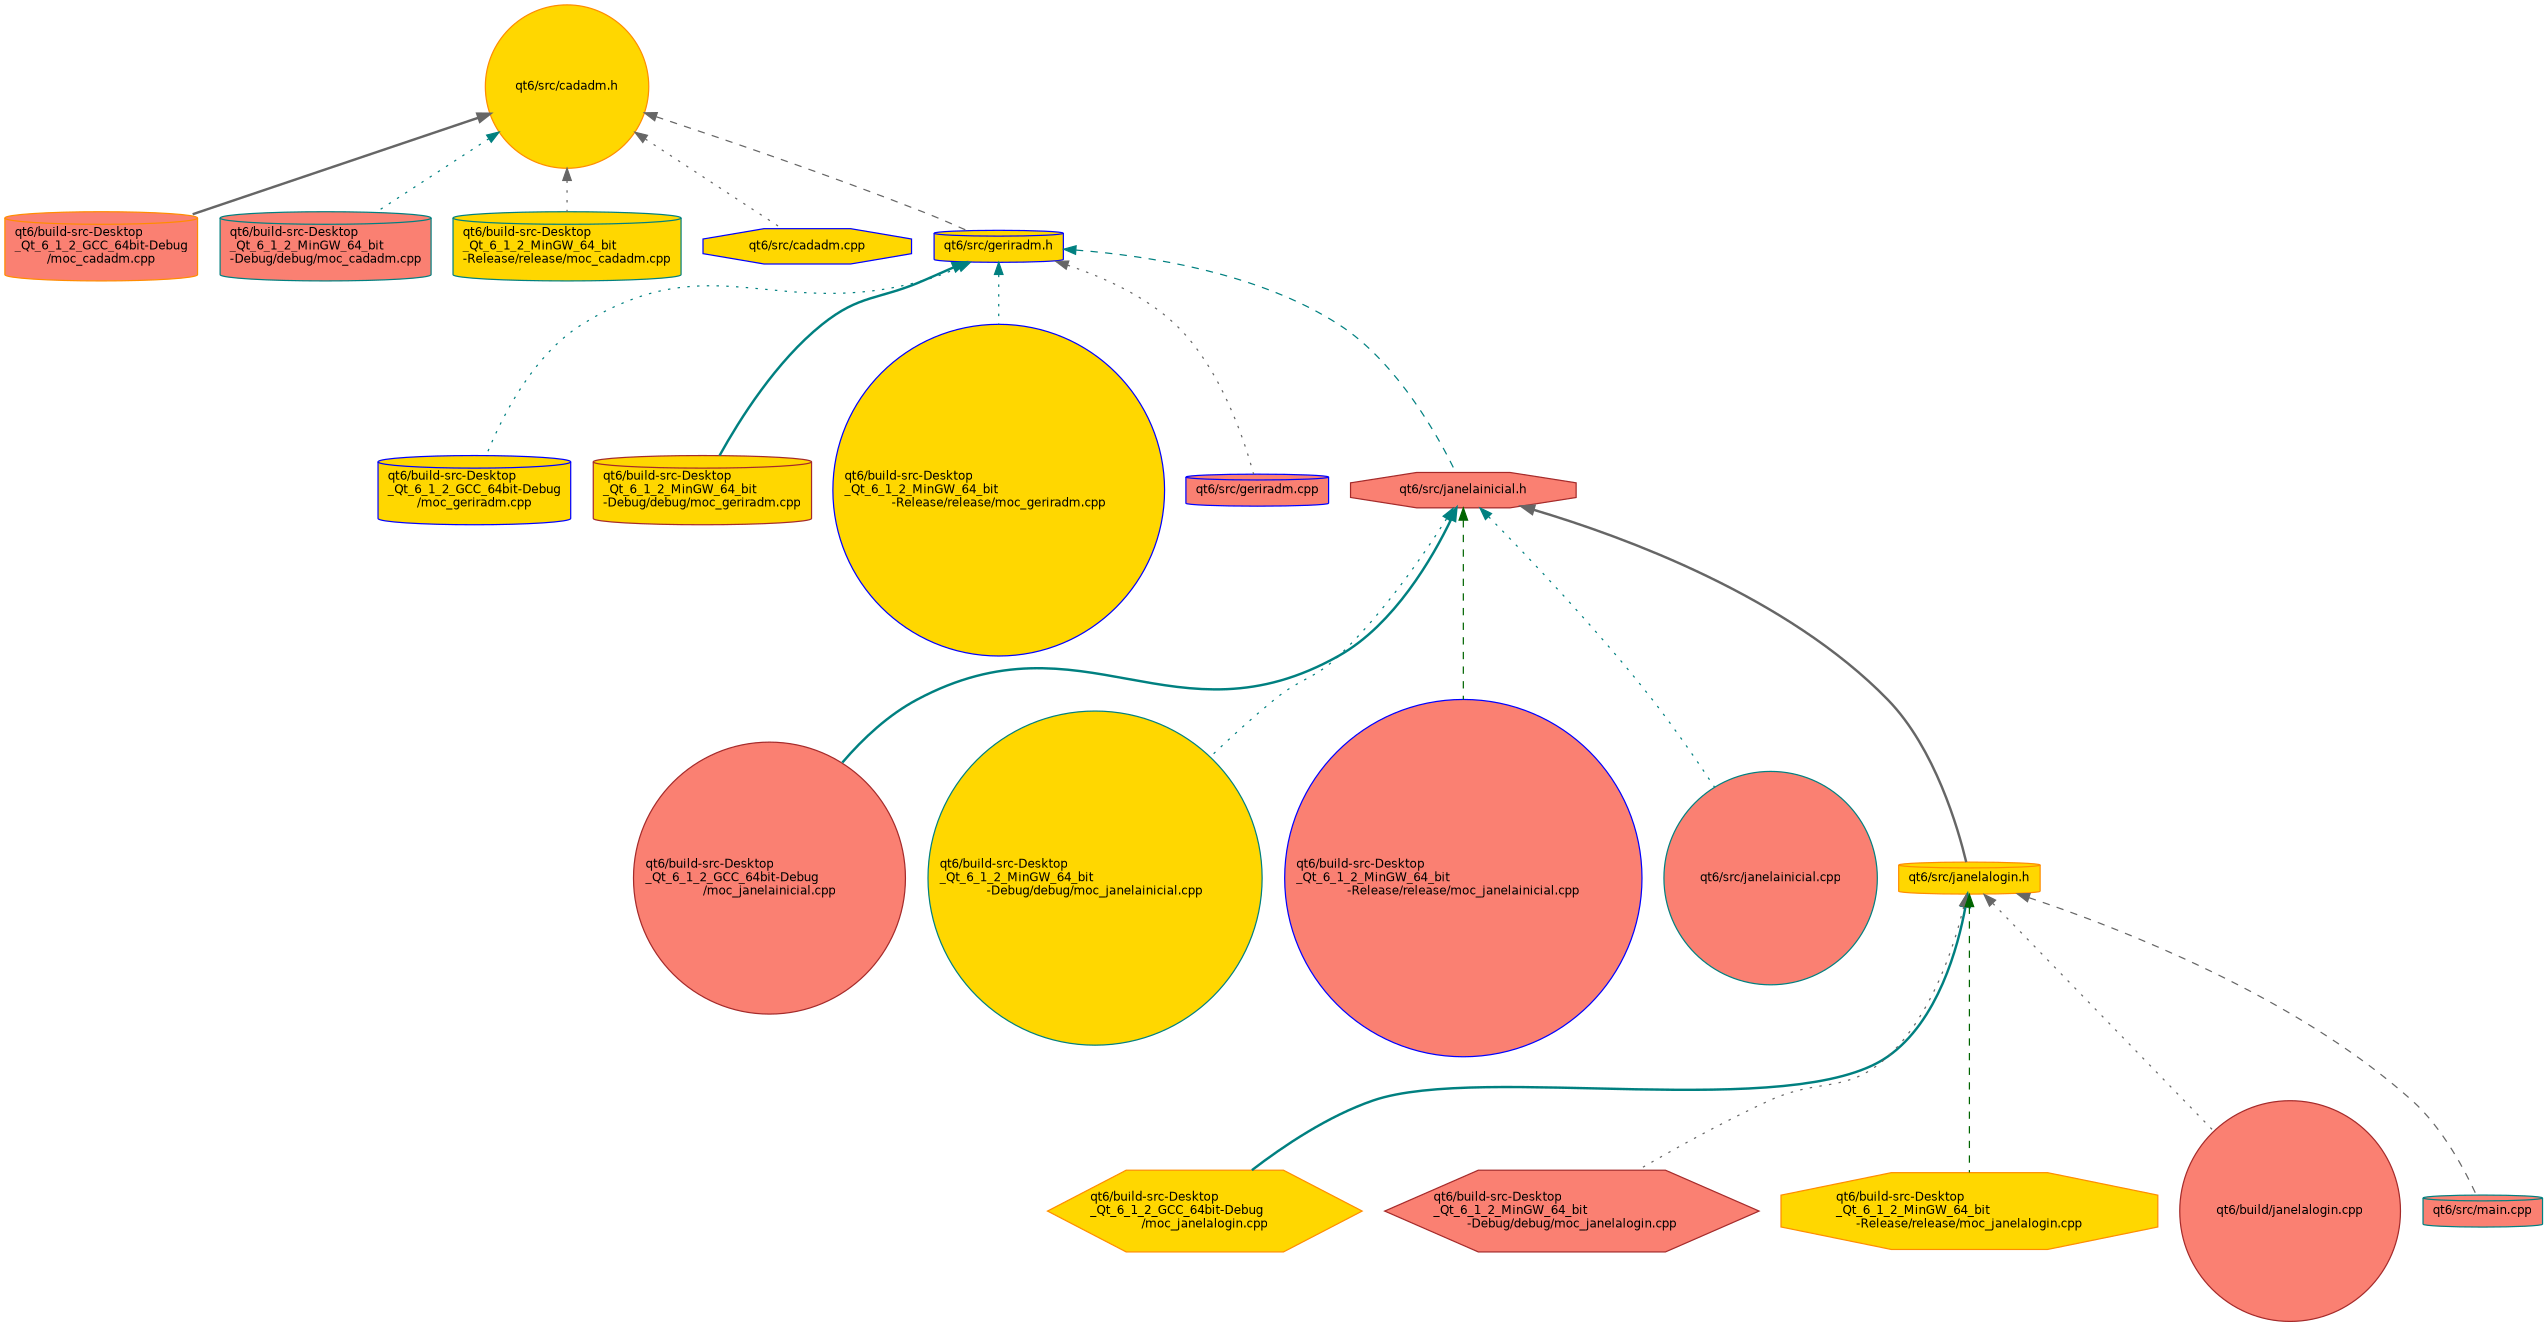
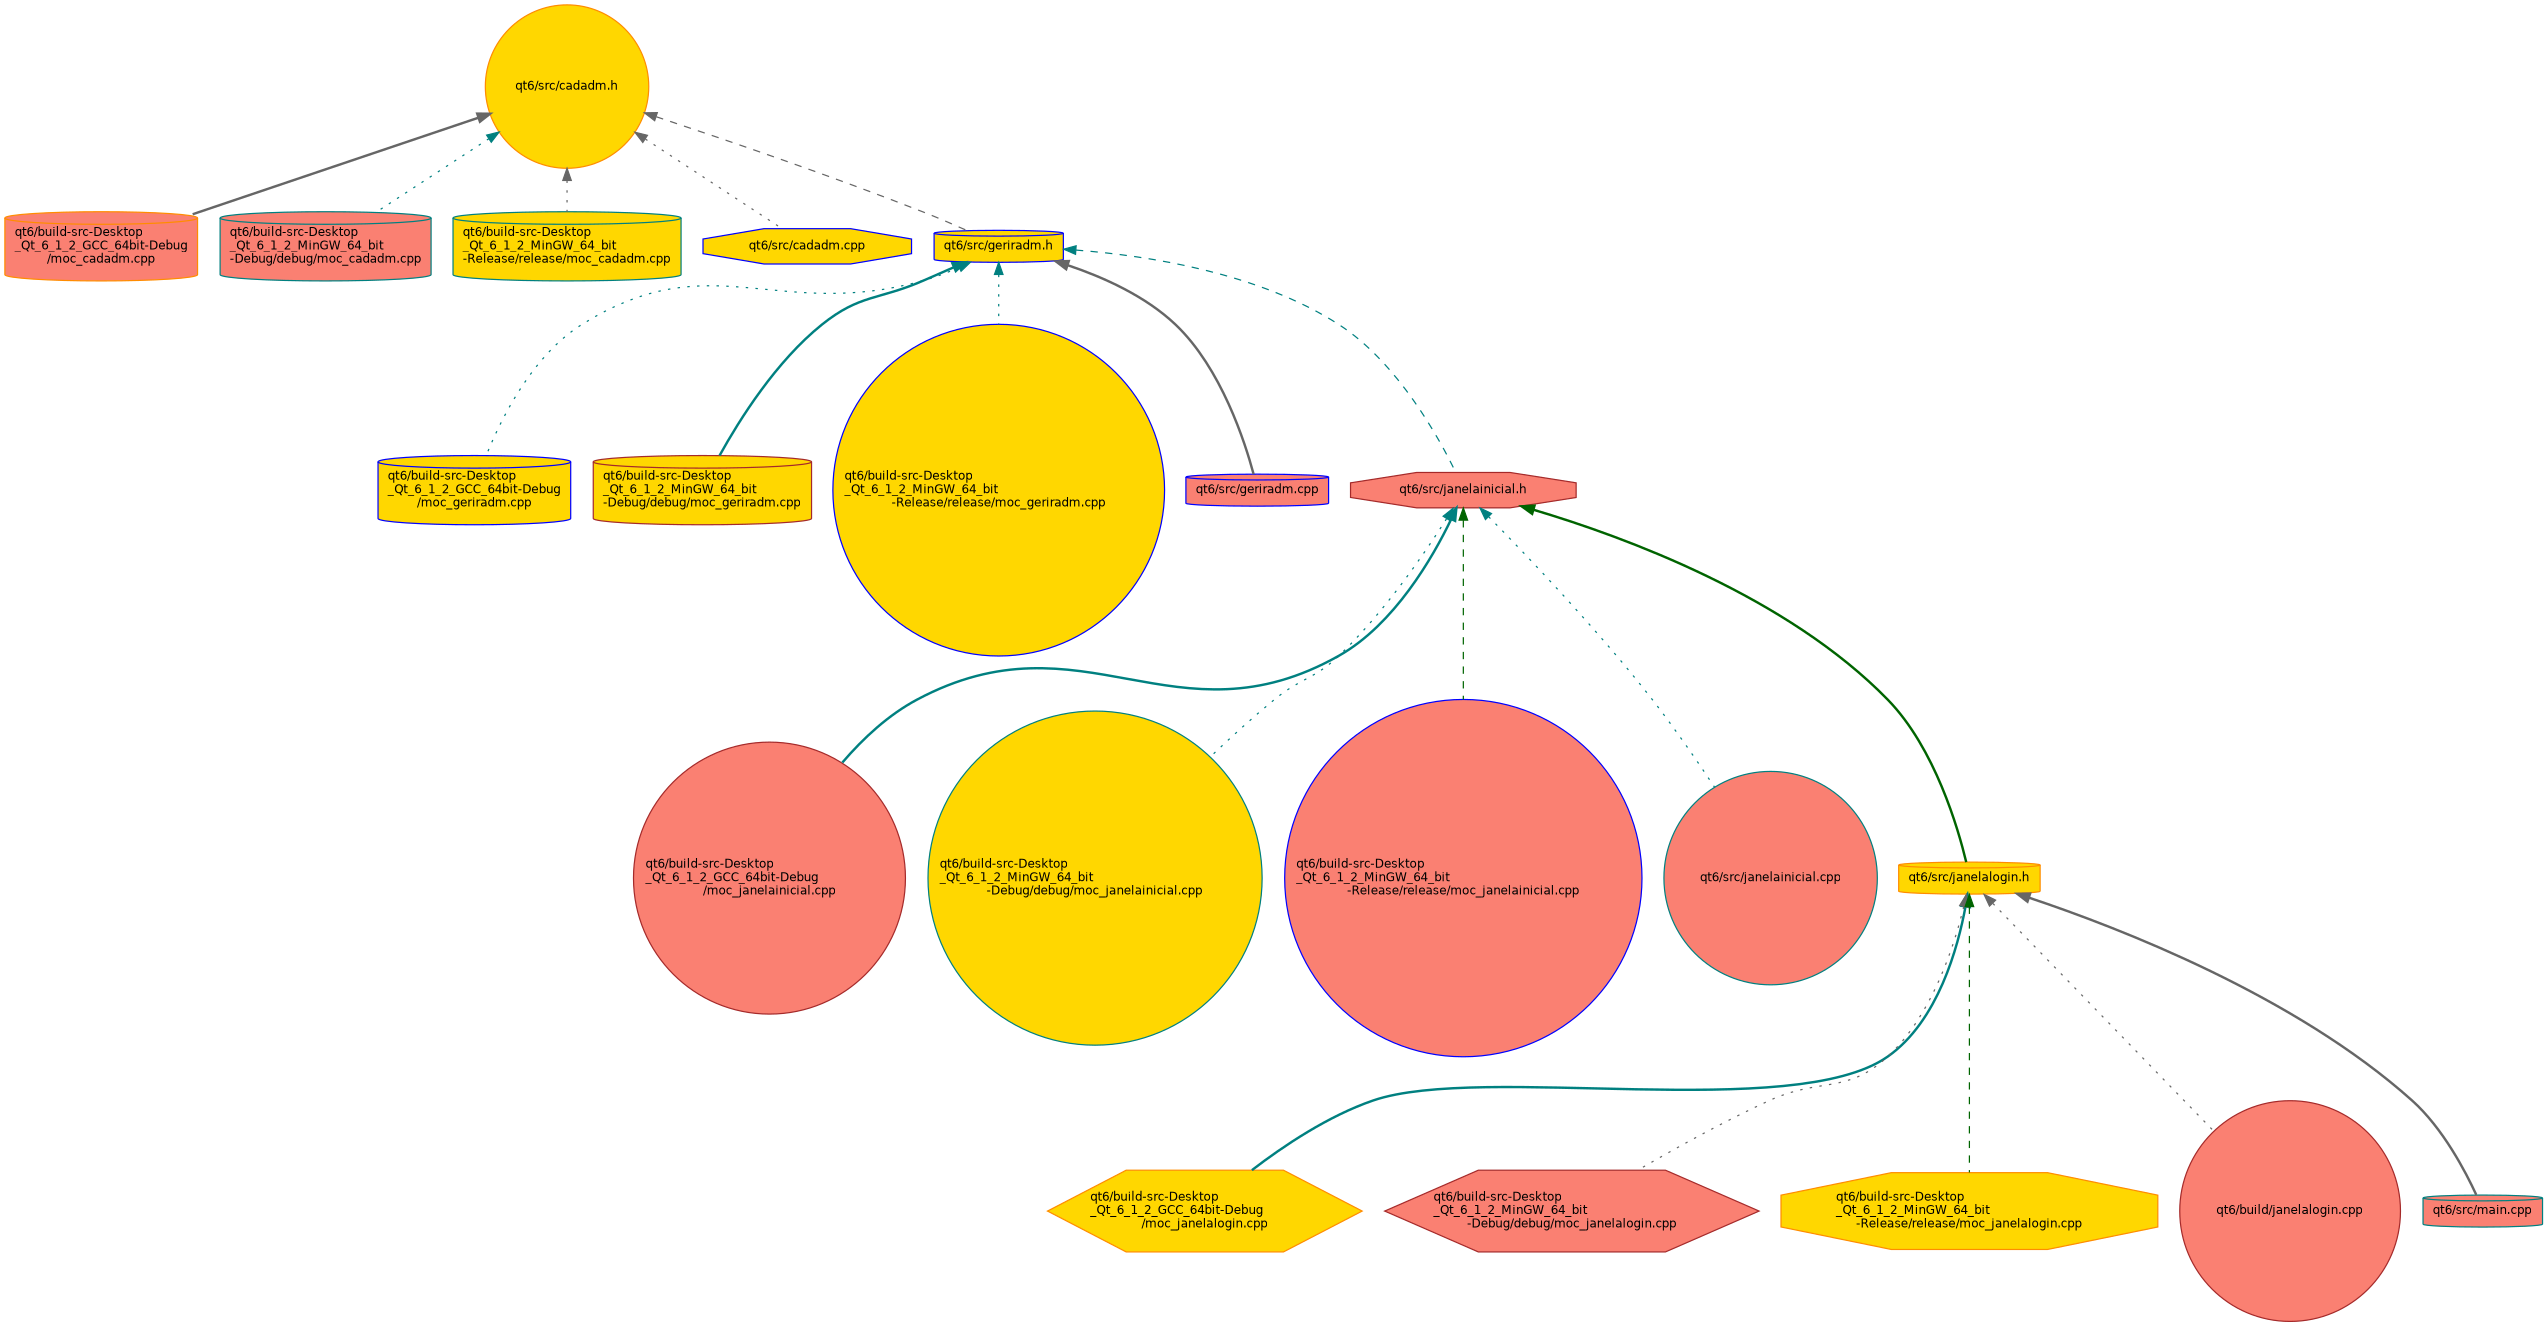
edge "qt6/src/geriradm.cpp" -> "qt6/src/geriradm.h": style dotted -> bold
edge "qt6/src/janelalogin.h" -> "qt6/src/janelainicial.h": color gray40 -> darkgreen
edge "qt6/src/main.cpp" -> "qt6/src/janelalogin.h": style dashed -> bold
